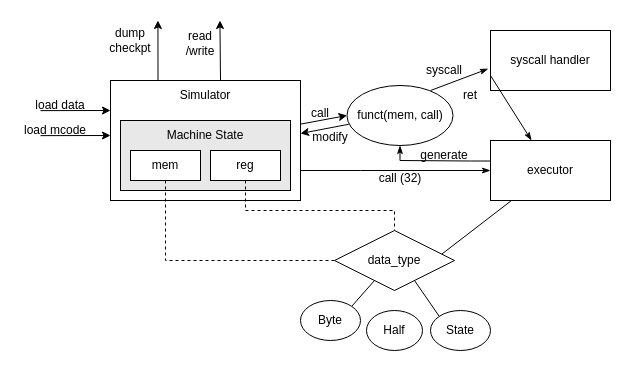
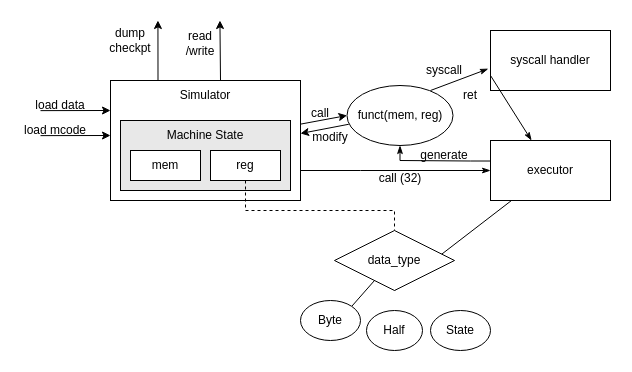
node "funct(mem, call)": label "funct(mem, call)" -> "funct(mem, reg)"
edge "mem" -- "data_type": removed
edge "data_type" -- "State": removed
